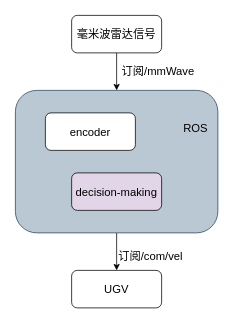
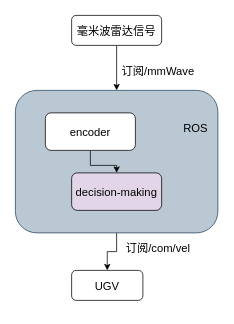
node "毫米波雷达信号": size 90x38 -> 90x30
edge "encoder" -> "decision-making": added
node "订阅/com/vel": moved (150, 255) -> (158, 248)
node "UGV": size 90x38 -> 71x30
